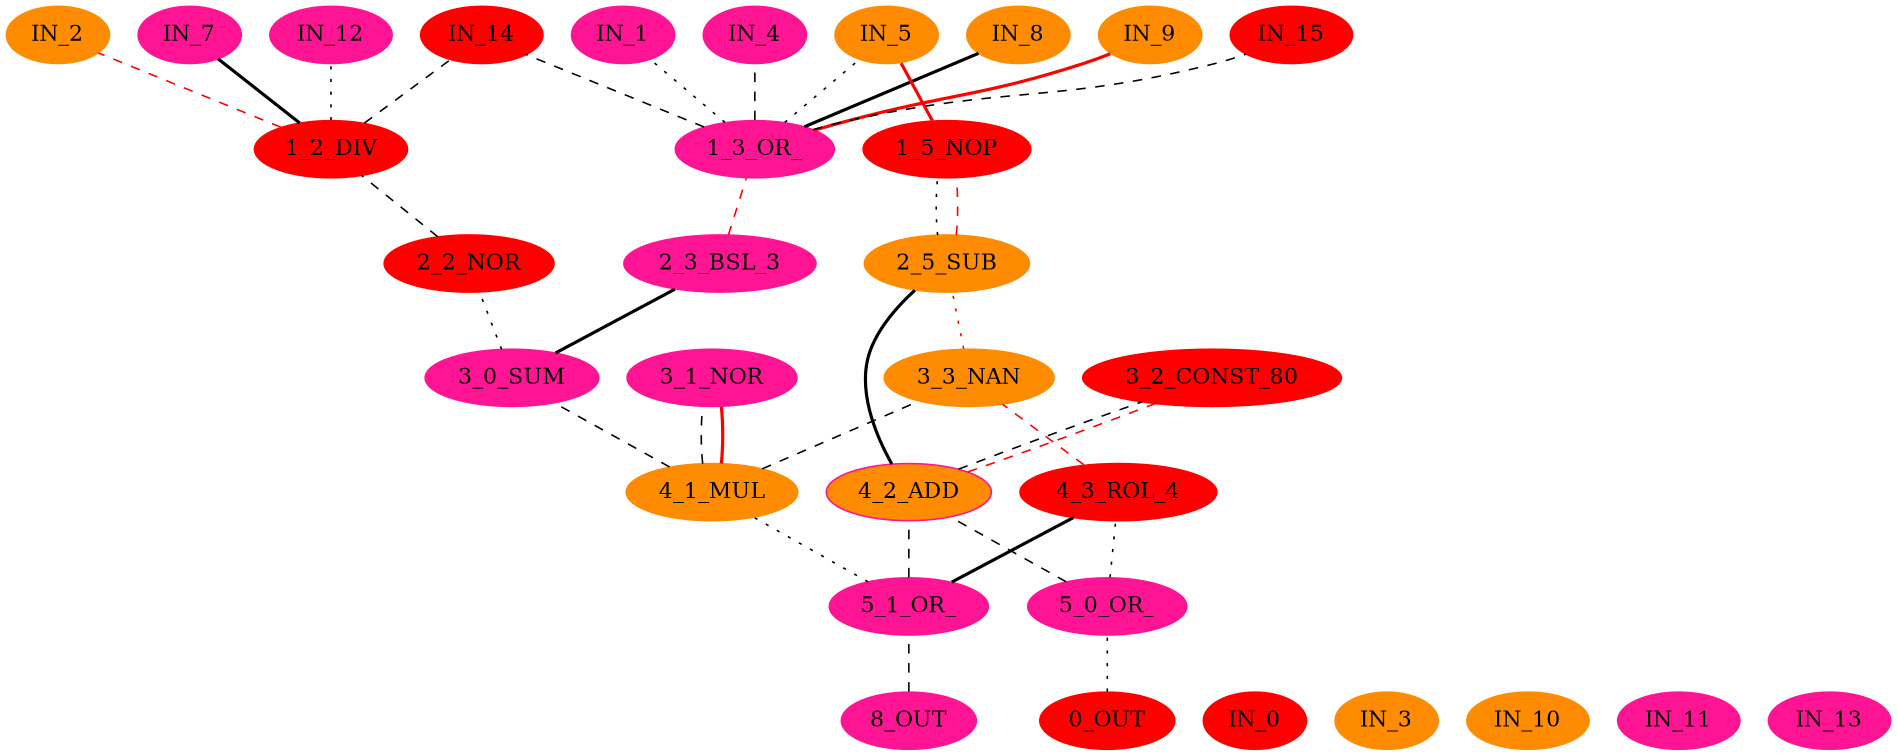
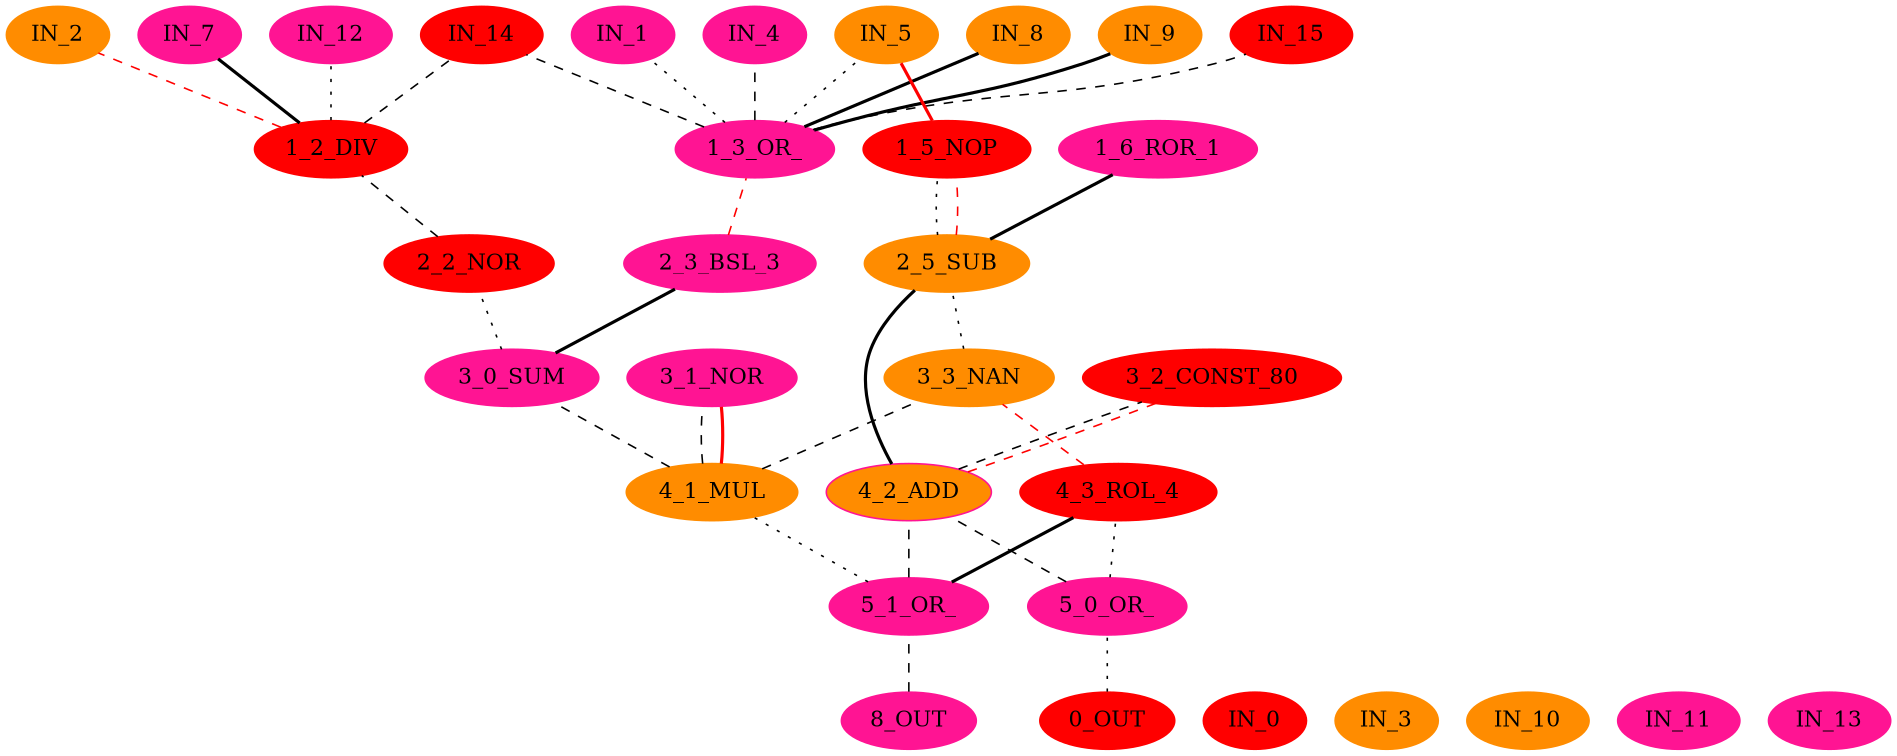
edge "IN_9" -- "1_3_OR_": color red -> black
node "1_6_ROR_1": added
edge "2_5_SUB" -- "3_3_NAN": color red -> black
